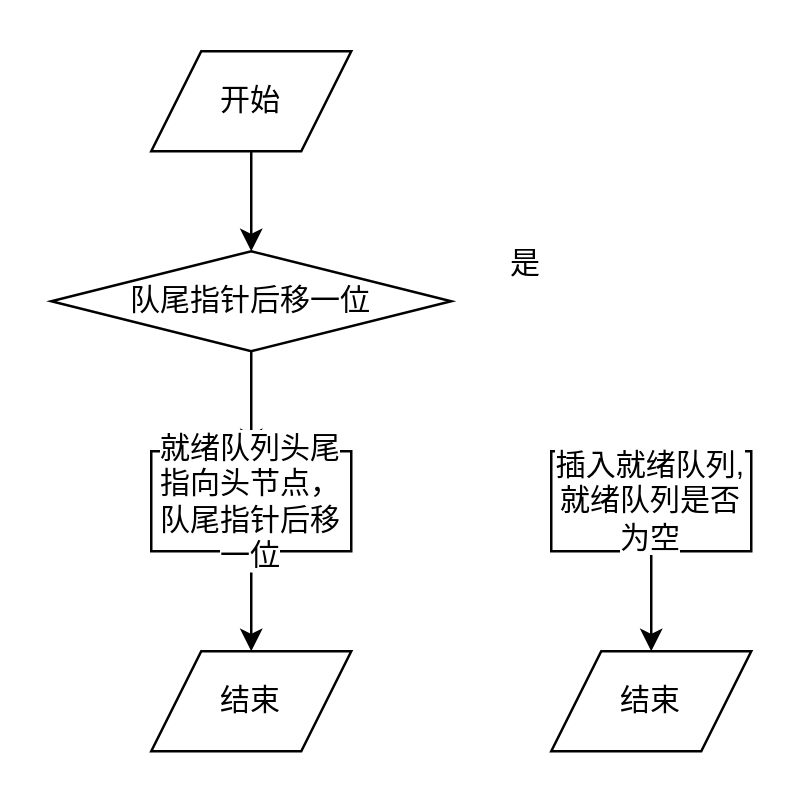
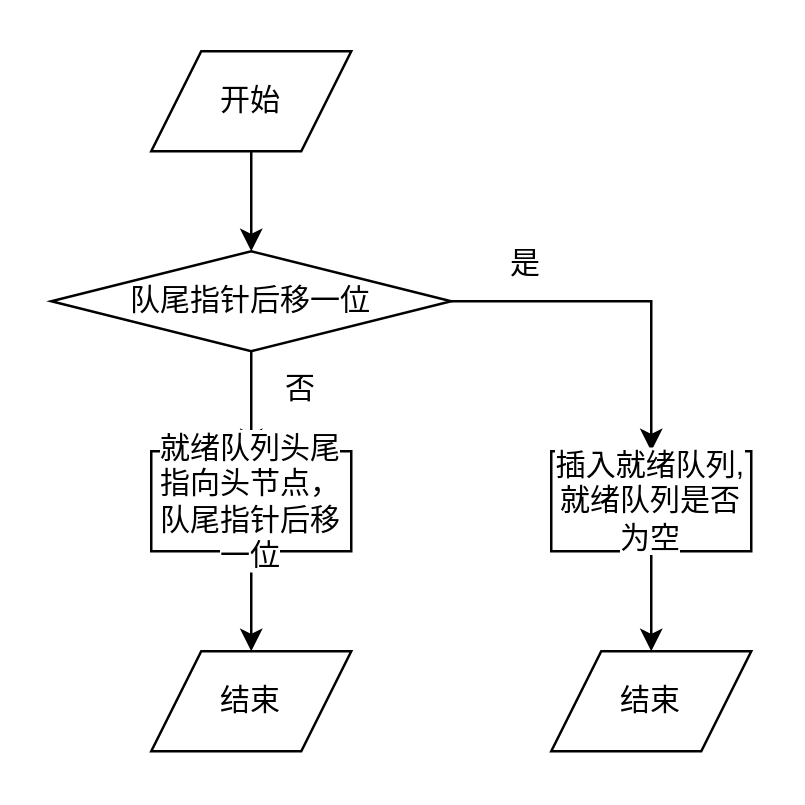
edge "队尾指针后移一位" -> "插入就绪队列,就绪队列是否为空": added
node "否": added
